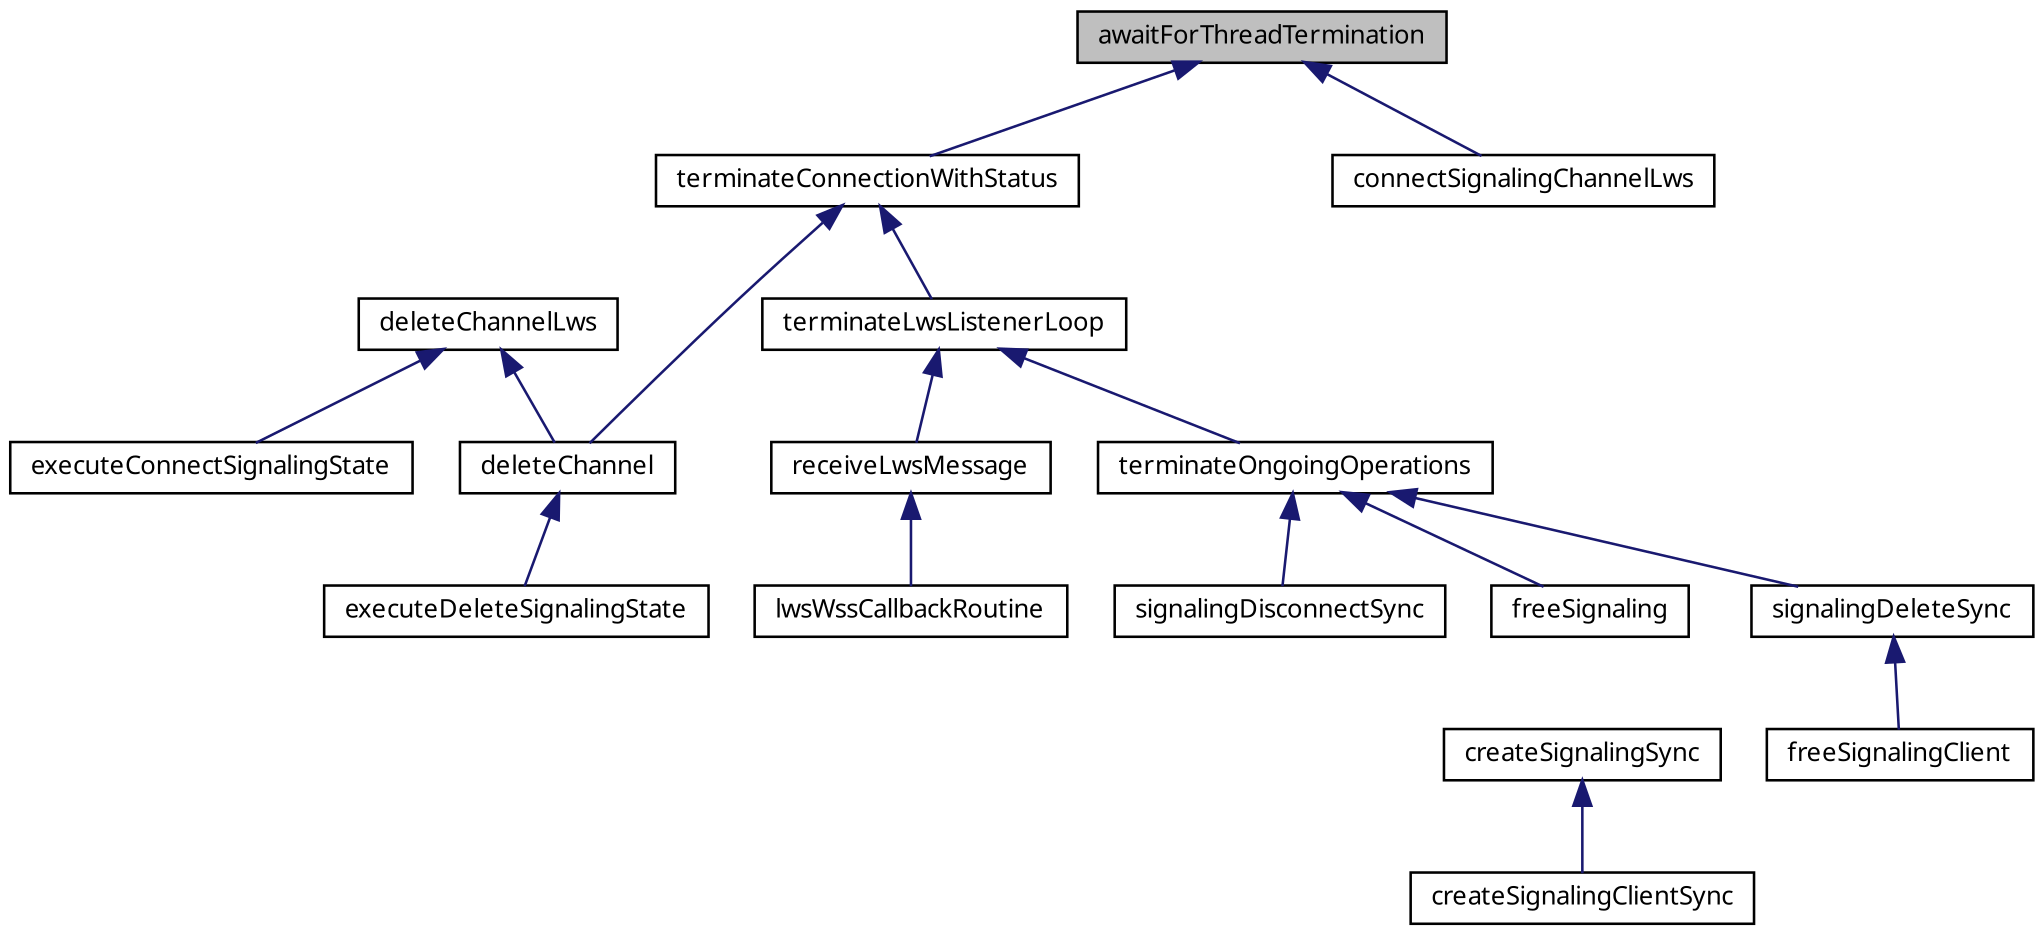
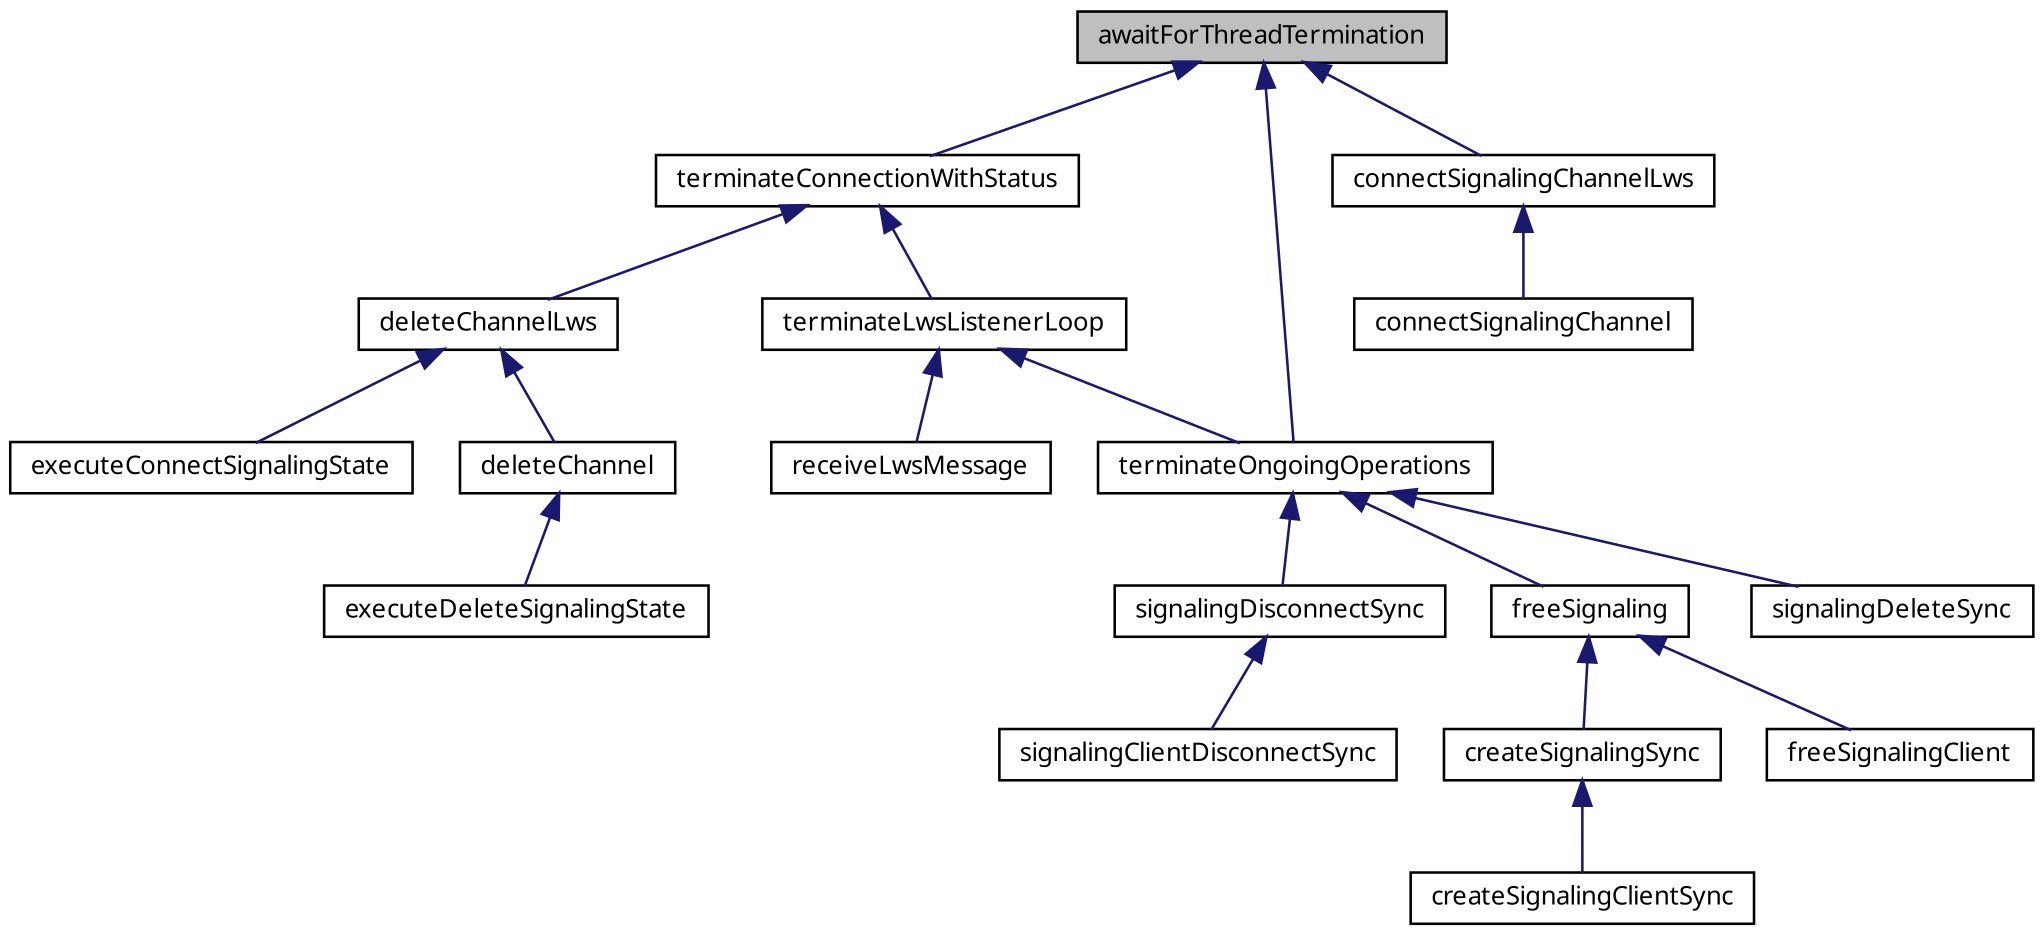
edge "terminateOngoingOperations" -> "awaitForThreadTermination": added
node "connectSignalingChannel": added
edge "deleteChannel" -> "terminateConnectionWithStatus": now "deleteChannelLws" -> "terminateConnectionWithStatus"
node "lwsWssCallbackRoutine": removed
edge "createSignalingSync" -> "freeSignaling": added
edge "freeSignalingClient" -> "signalingDeleteSync": now "freeSignalingClient" -> "freeSignaling"
node "signalingClientDisconnectSync": added
